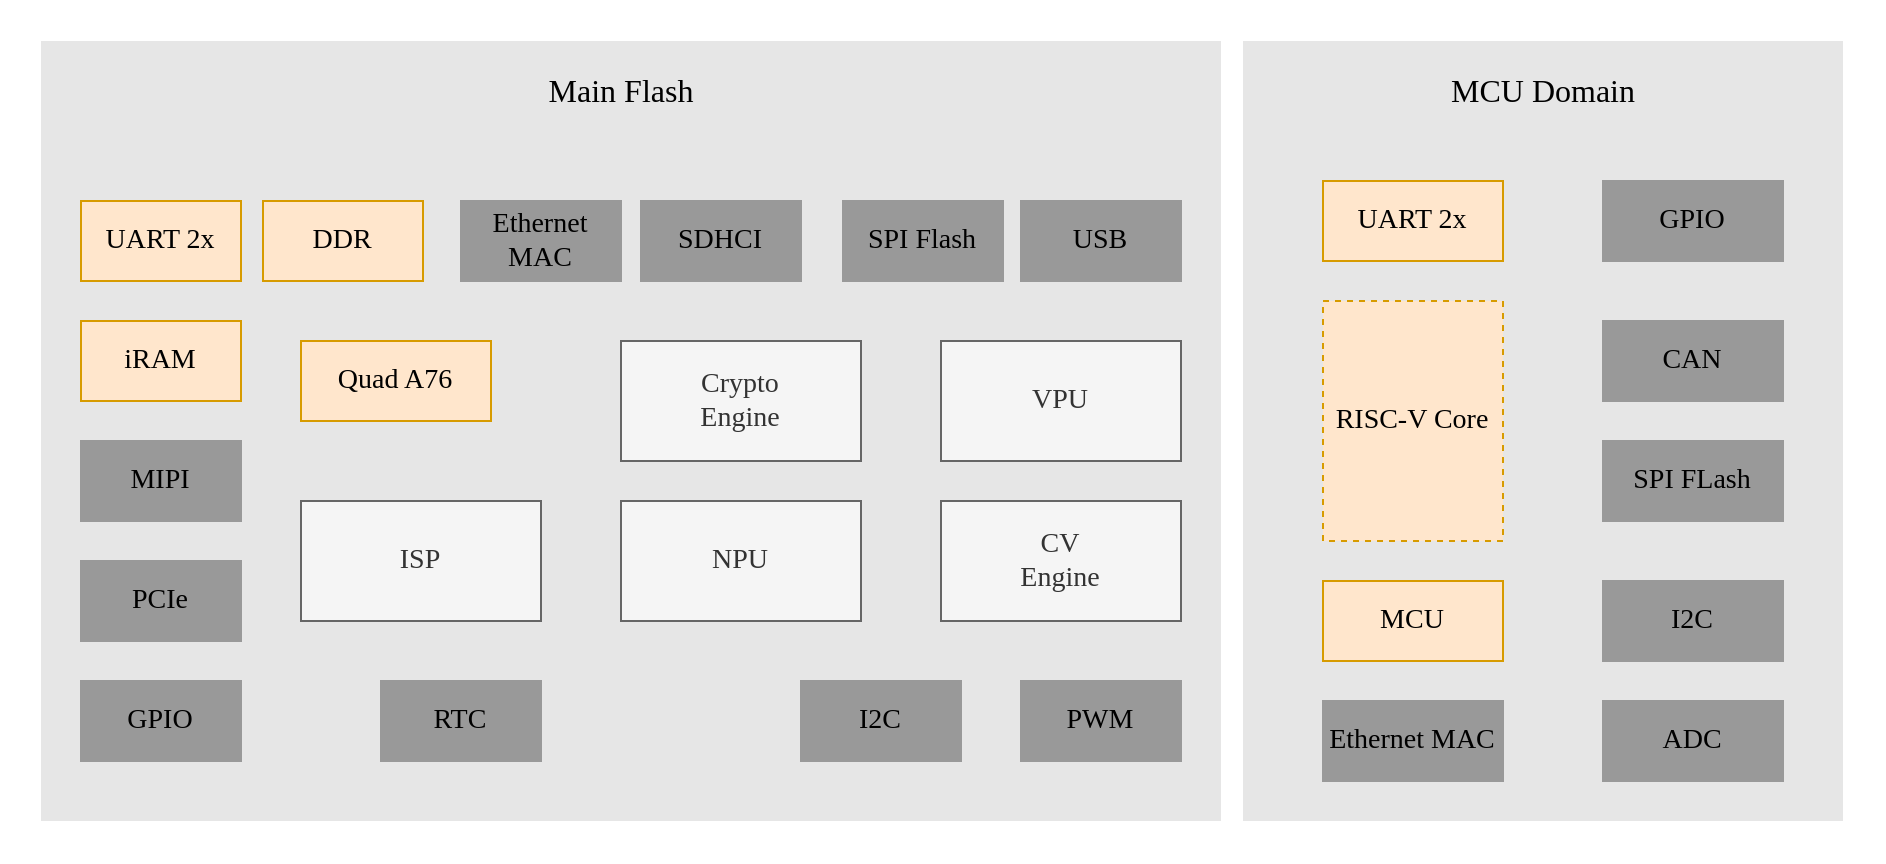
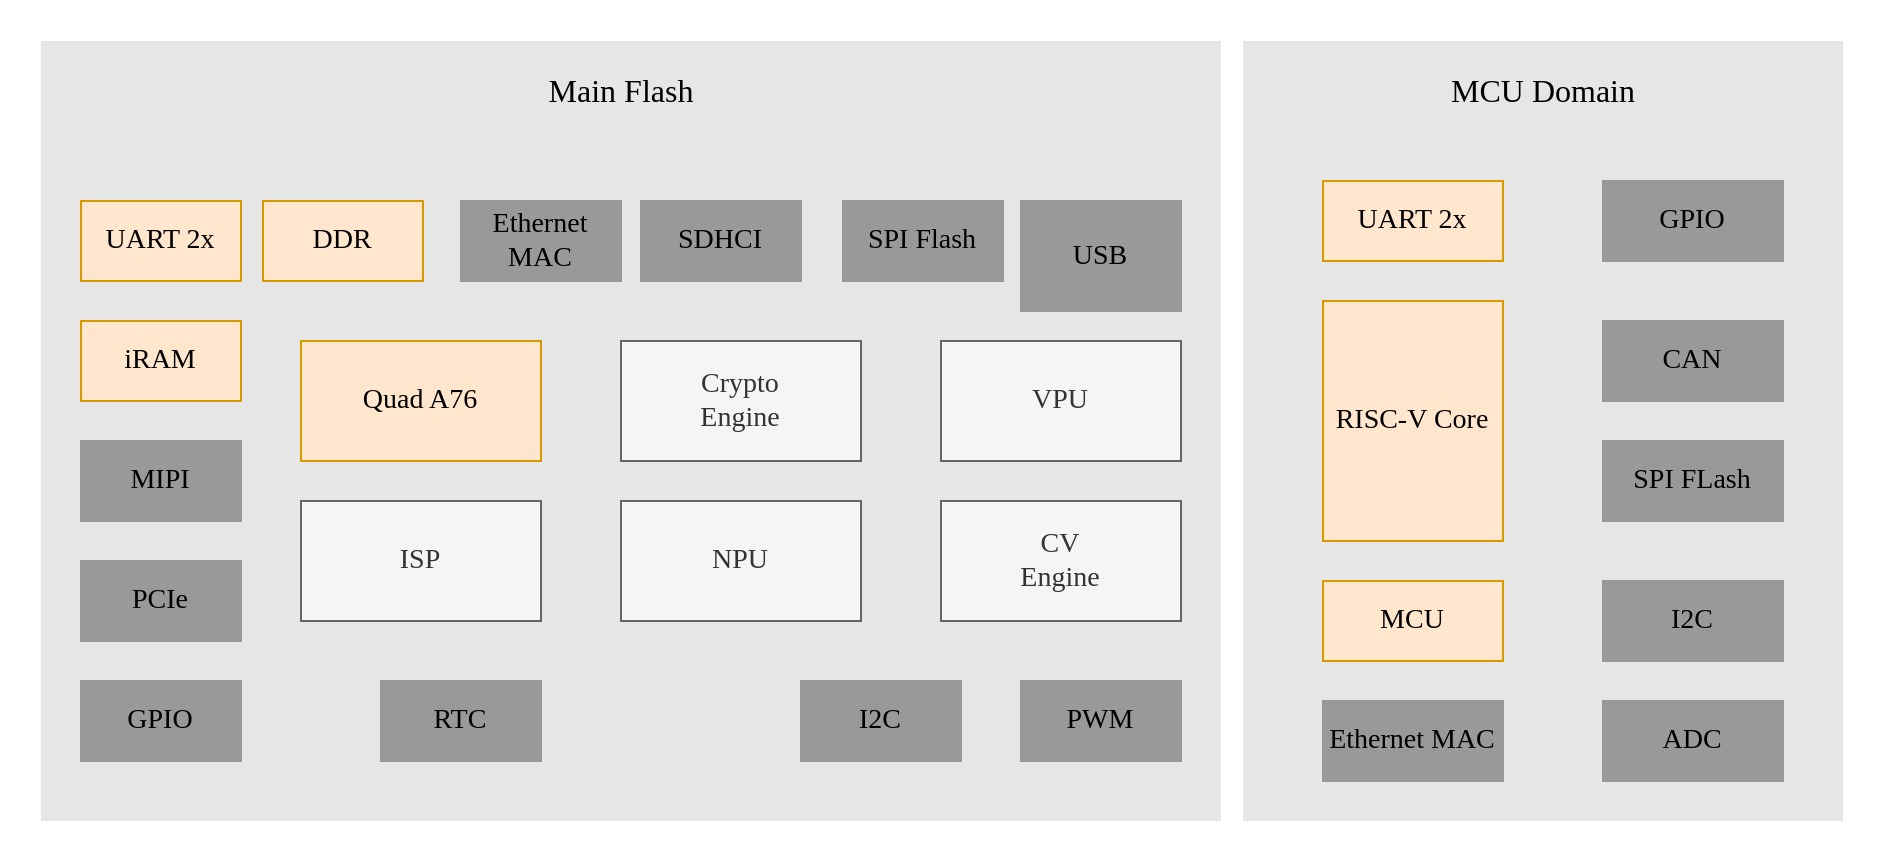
node "USB": size 160x80 -> 160x110
node "Quad A76": size 190x80 -> 240x120
node "RISC-V Core": style dashed -> solid
